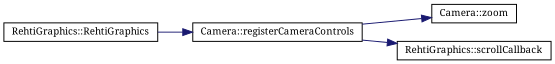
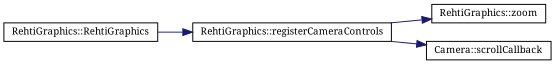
node "Camera::zoom": label "Camera::zoom" -> "RehtiGraphics::zoom"
node "Camera::registerCameraControls": label "Camera::registerCameraControls" -> "RehtiGraphics::registerCameraControls"
node "RehtiGraphics::scrollCallback": label "RehtiGraphics::scrollCallback" -> "Camera::scrollCallback"
